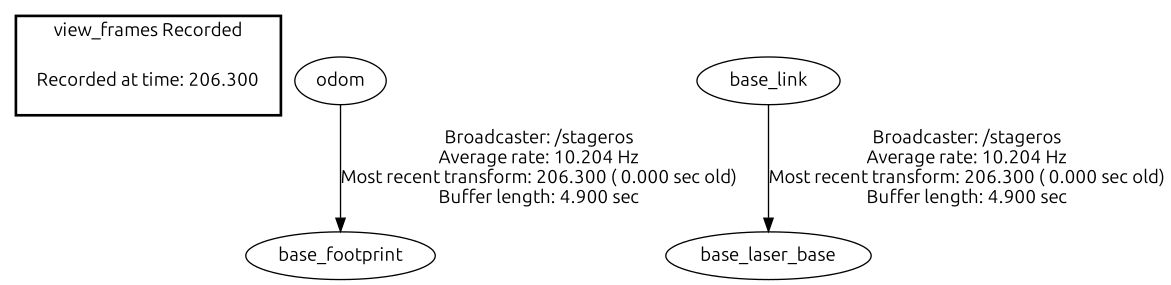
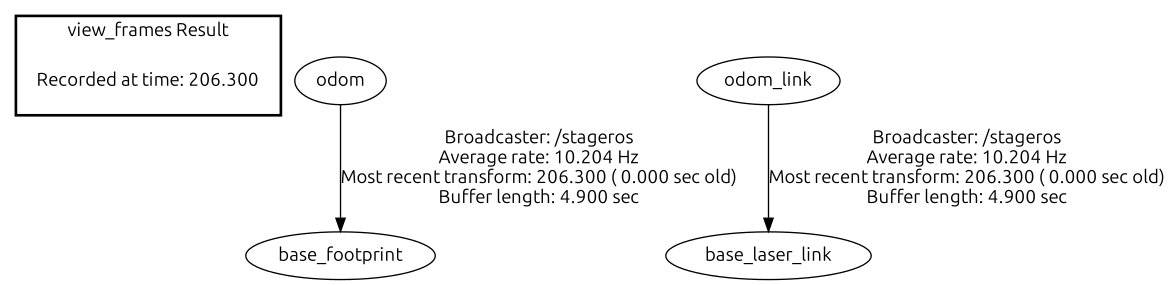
cluster "view_frames Recorded": label "view_frames Recorded" -> "view_frames Result"
node "base_link": label "base_link" -> "odom_link"
node "base_laser_base": label "base_laser_base" -> "base_laser_link"
